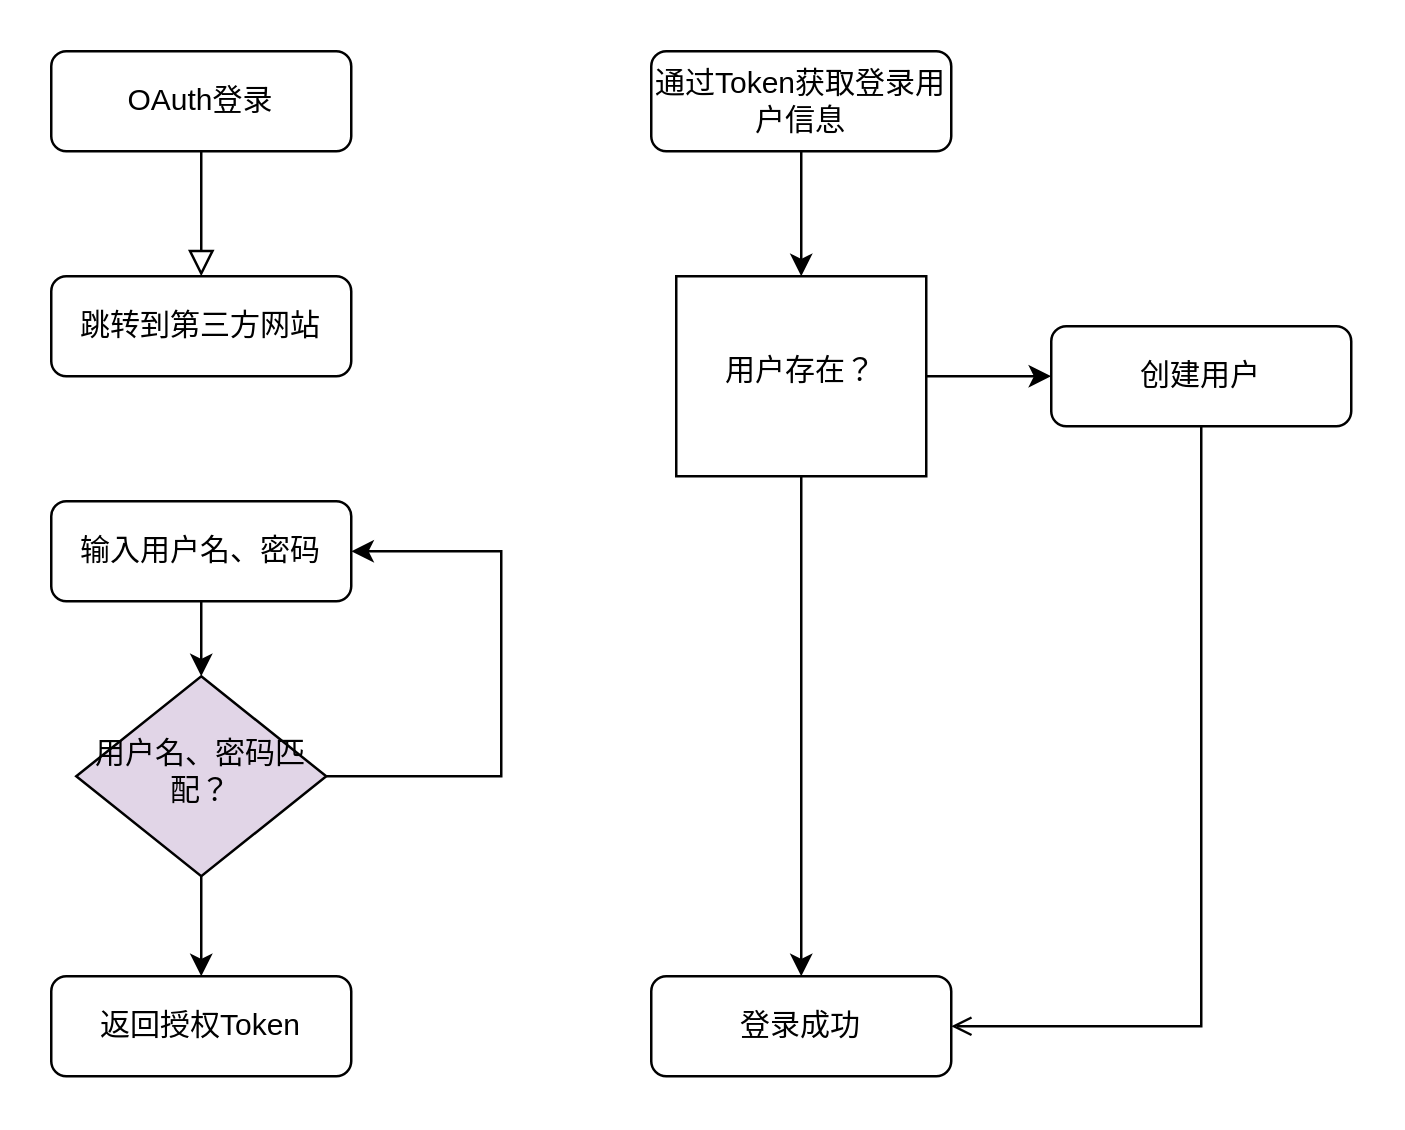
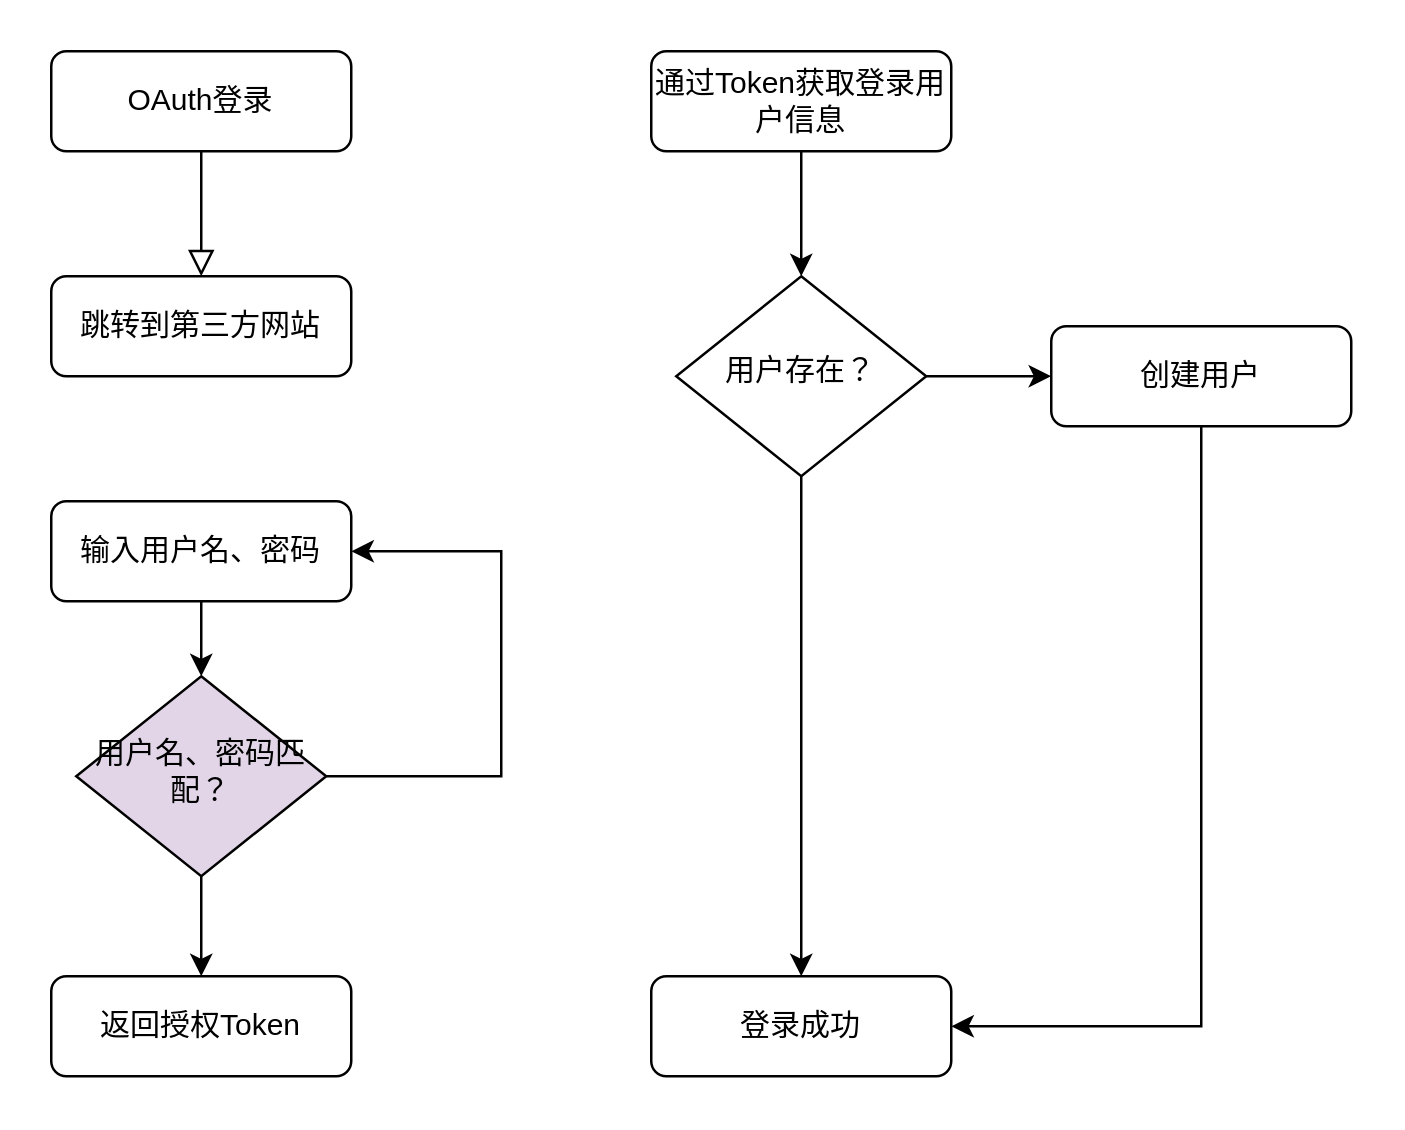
node "用户存在？": shape rectangle -> diamond
edge "创建用户" -> "登录成功": arrowhead open -> classic
